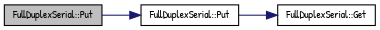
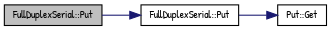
node "FullDuplexSerial::Get": label "FullDuplexSerial::Get" -> "Put::Get"
